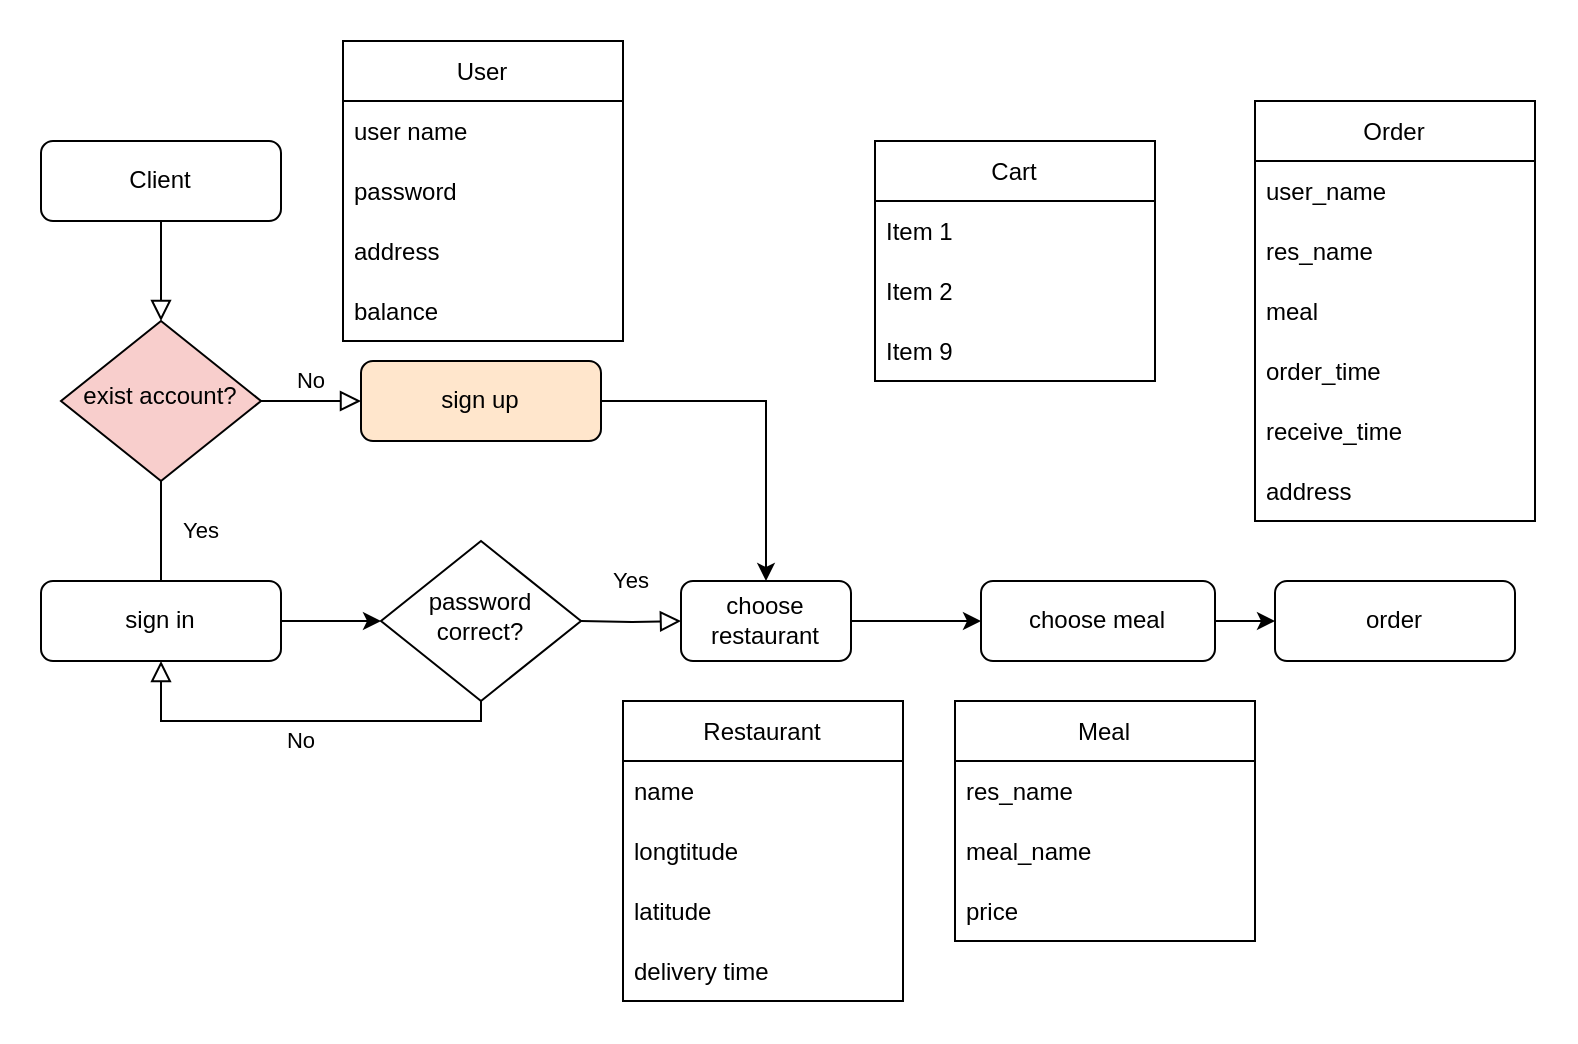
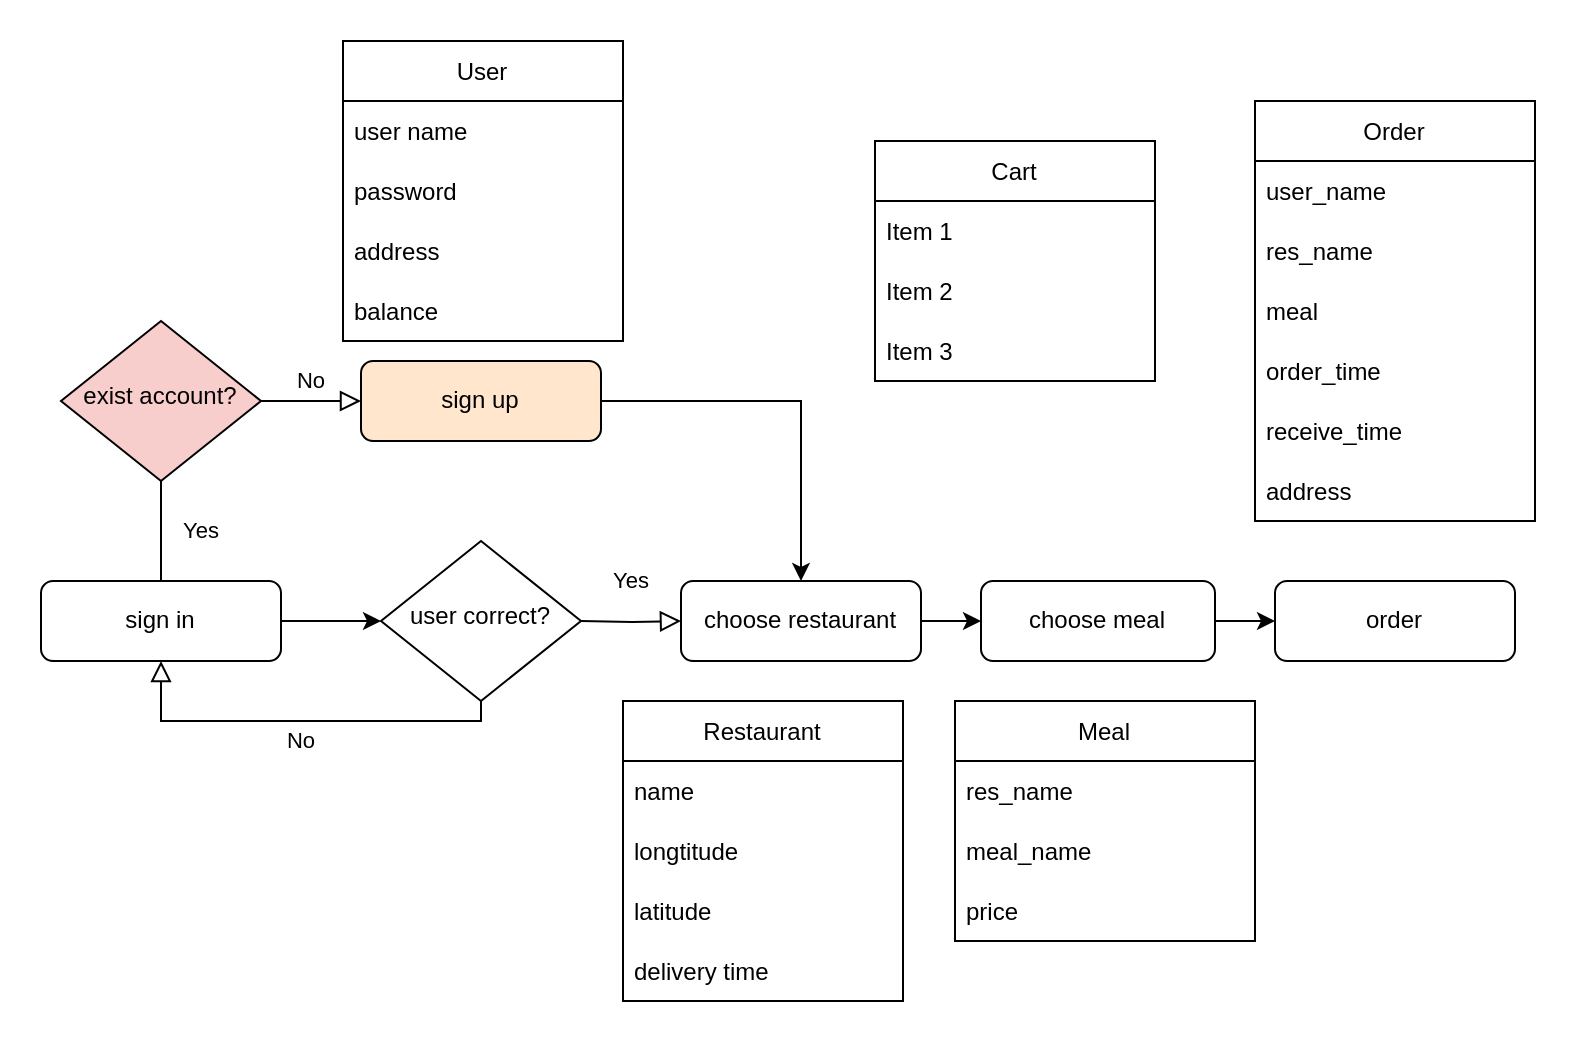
node "Client": removed
edge "Client" -> "exist account?": removed
node "Item 9": label "Item 9" -> "Item 3"
node "password correct?": label "password correct?" -> "user correct?"
node "choose restaurant": size 170x80 -> 240x80
